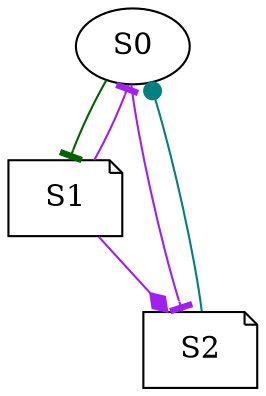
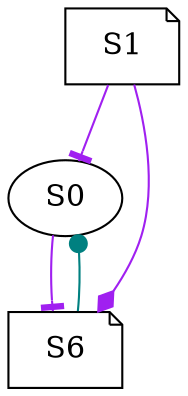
edge "S0" -> "S1": removed
node "S2": label "S2" -> "S6"
